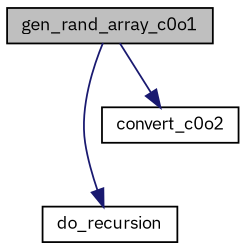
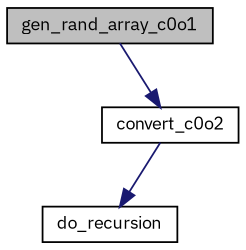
edge "gen_rand_array_c0o1" -> "do_recursion": now "convert_c0o2" -> "do_recursion"
